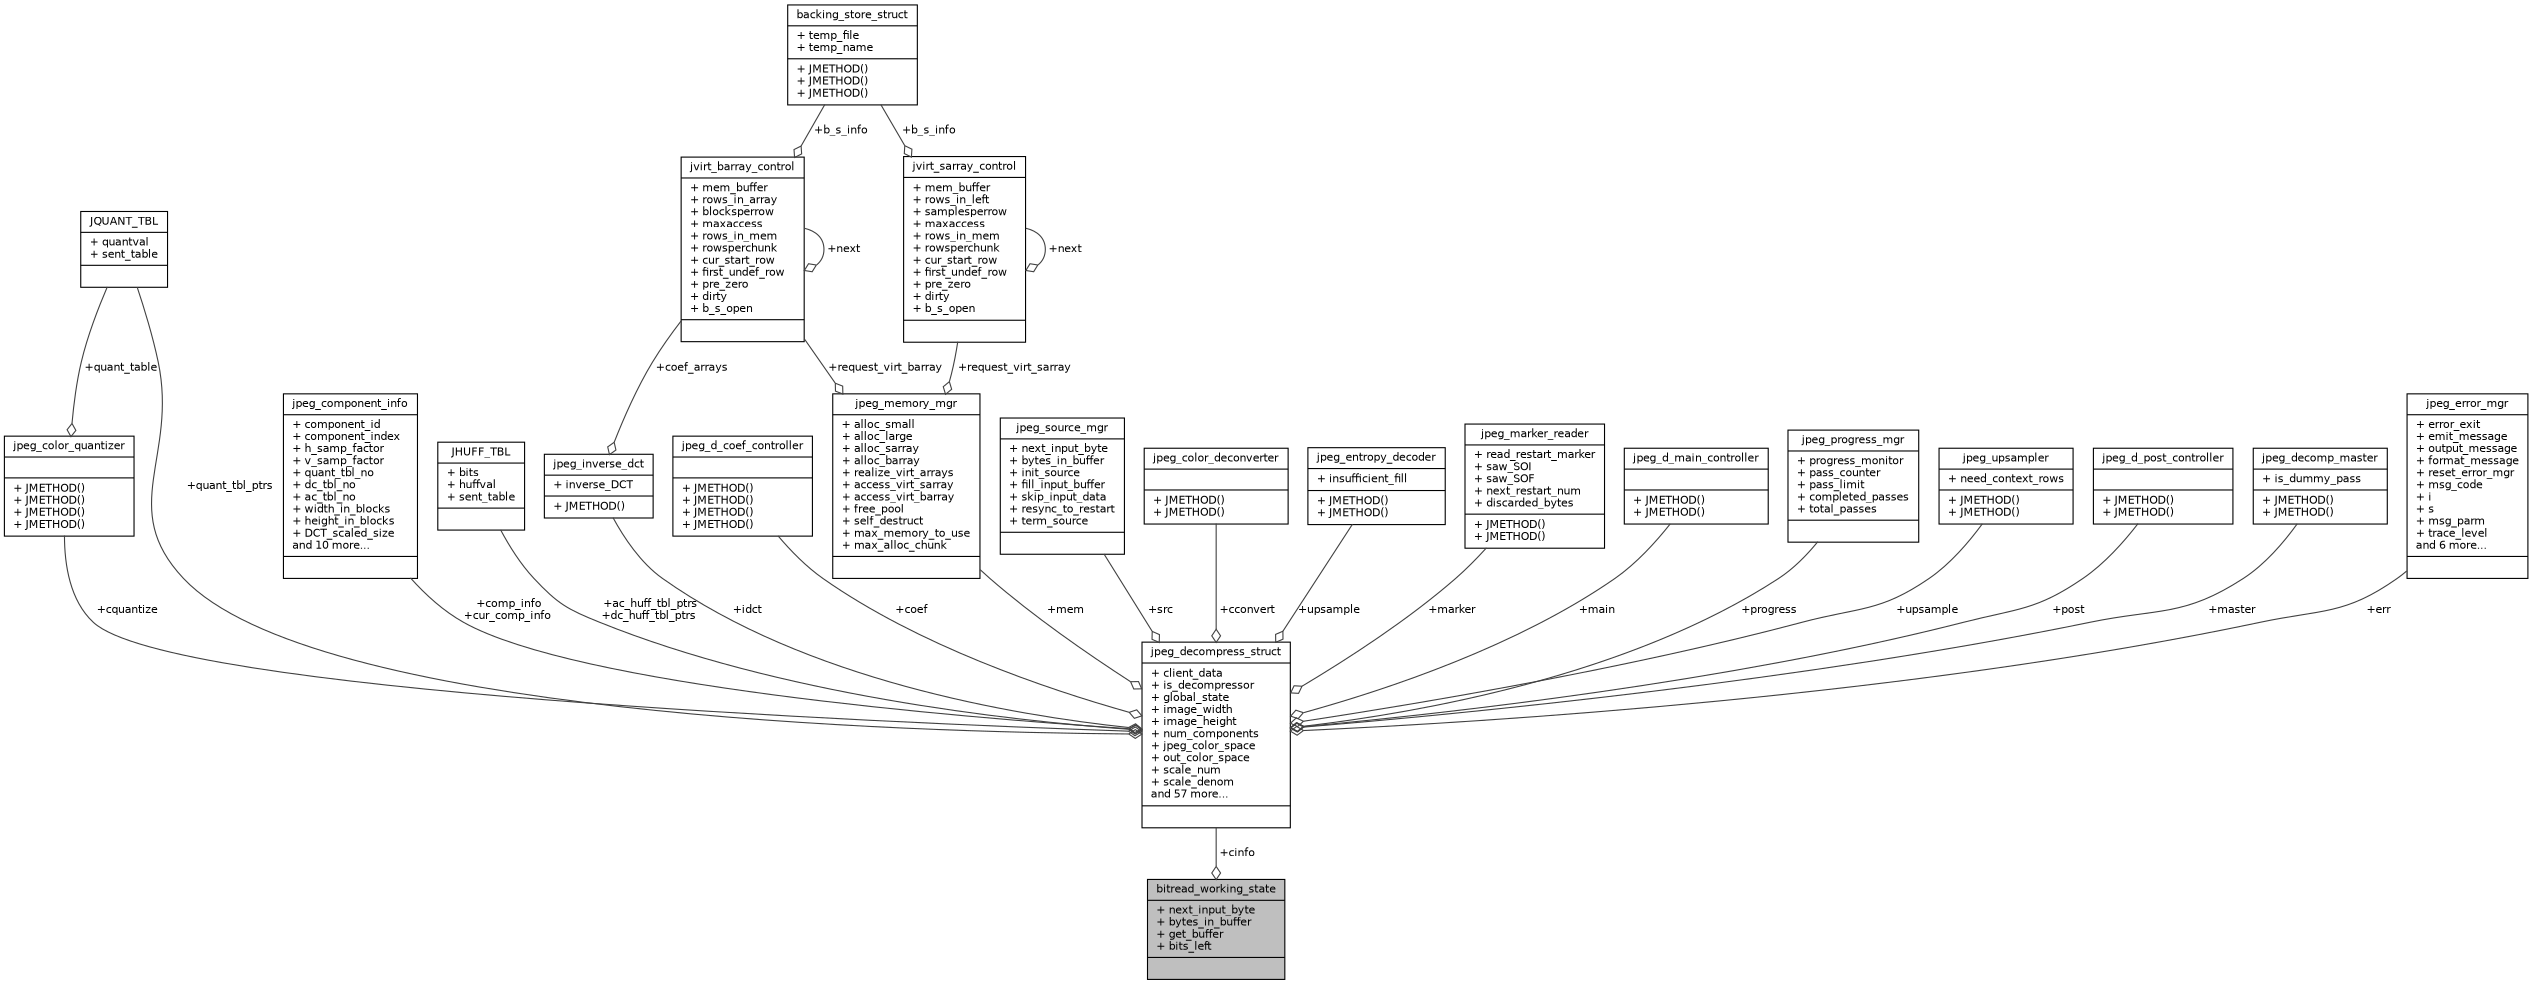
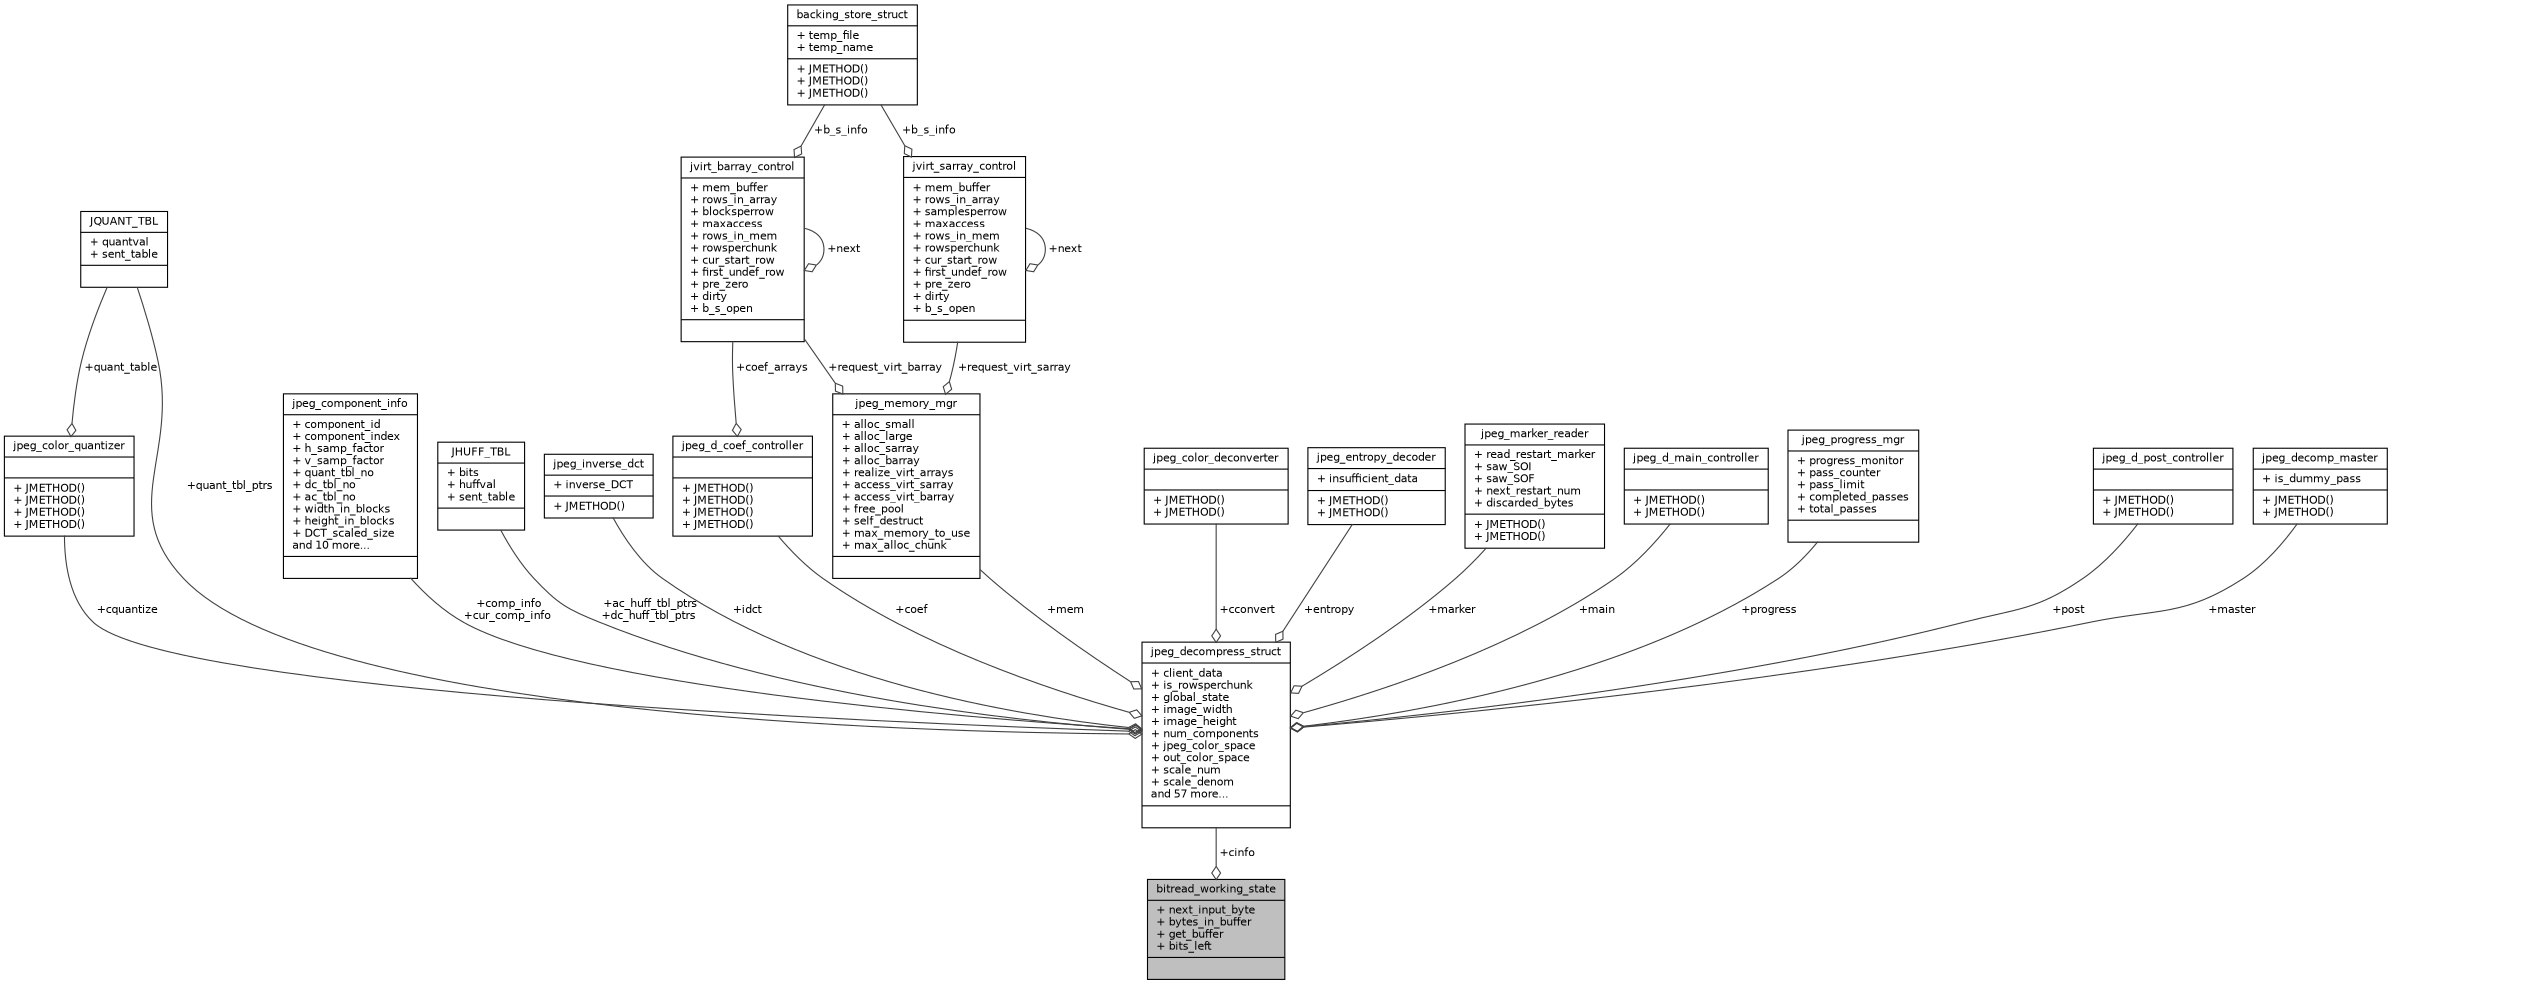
node "jvirt_sarray_control": text "+ rows_in_left" -> "+ rows_in_array"
edge "jvirt_barray_control" -> "jpeg_inverse_dct": now "jvirt_barray_control" -> "jpeg_d_coef_controller"
node "jpeg_entropy_decoder": text "+ insufficient_fill" -> "+ insufficient_data"
node "jpeg_source_mgr": removed
node "jpeg_upsampler": removed
node "jpeg_error_mgr": removed
edge "jpeg_entropy_decoder" -> "jpeg_decompress_struct": label " +upsample" -> " +entropy"
node "jpeg_decompress_struct": text "+ is_decompressor" -> "+ is_rowsperchunk"
